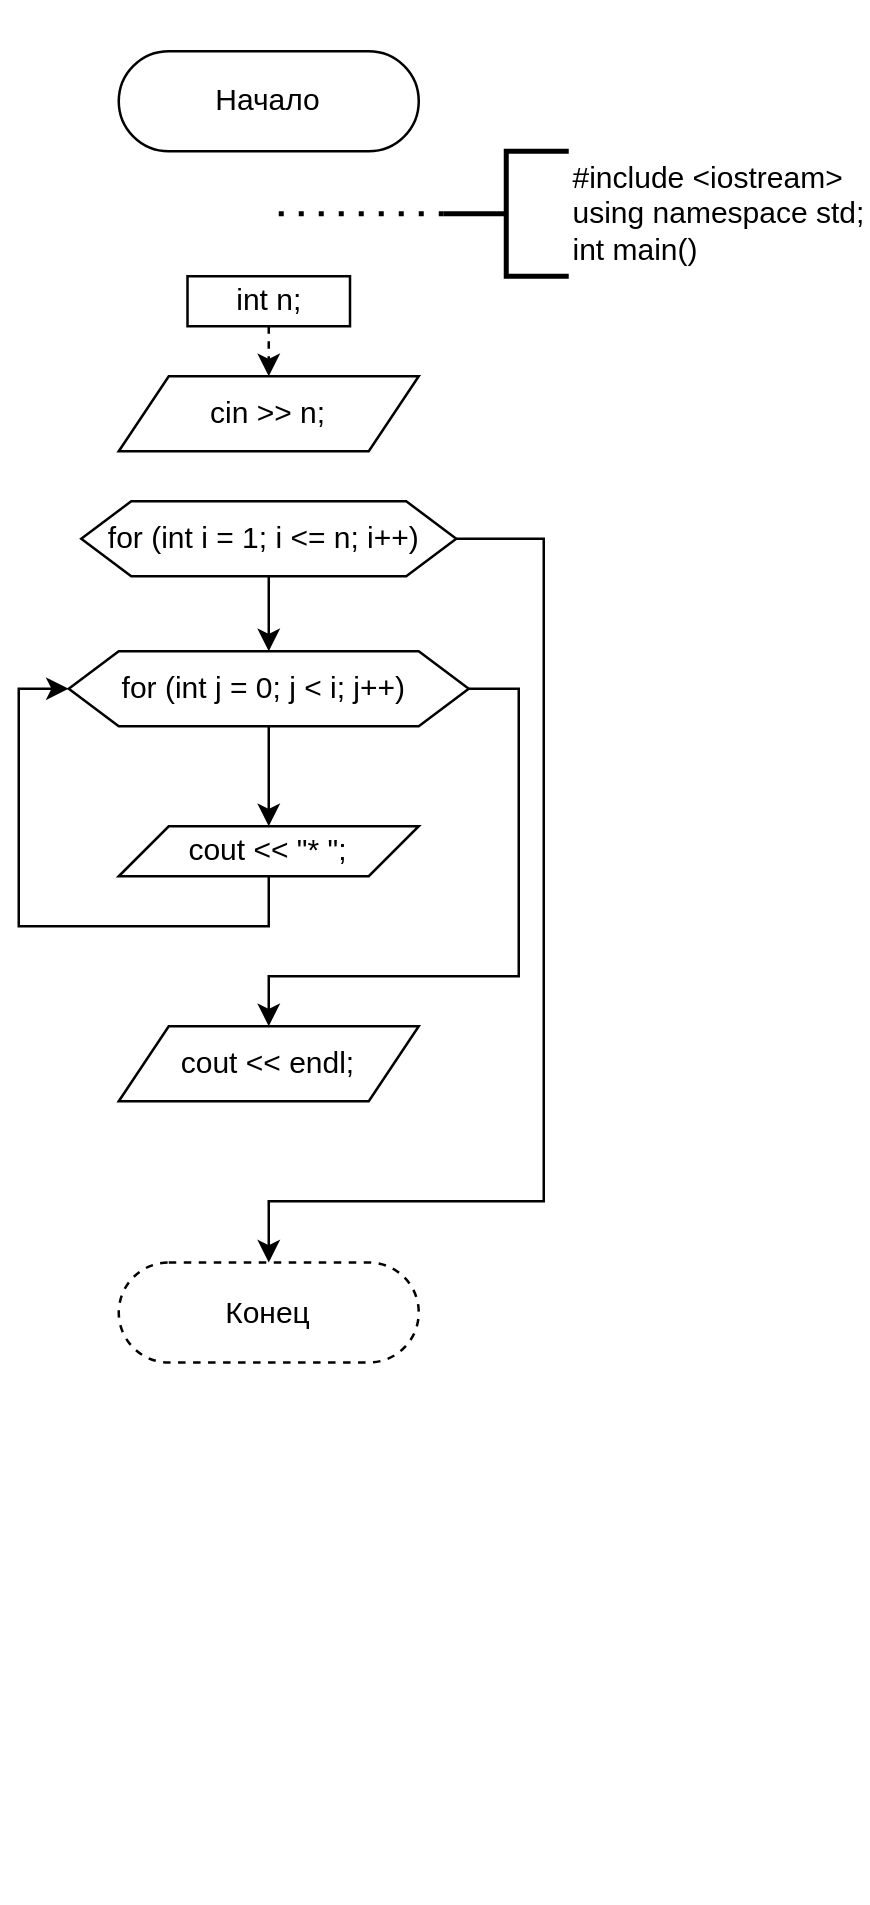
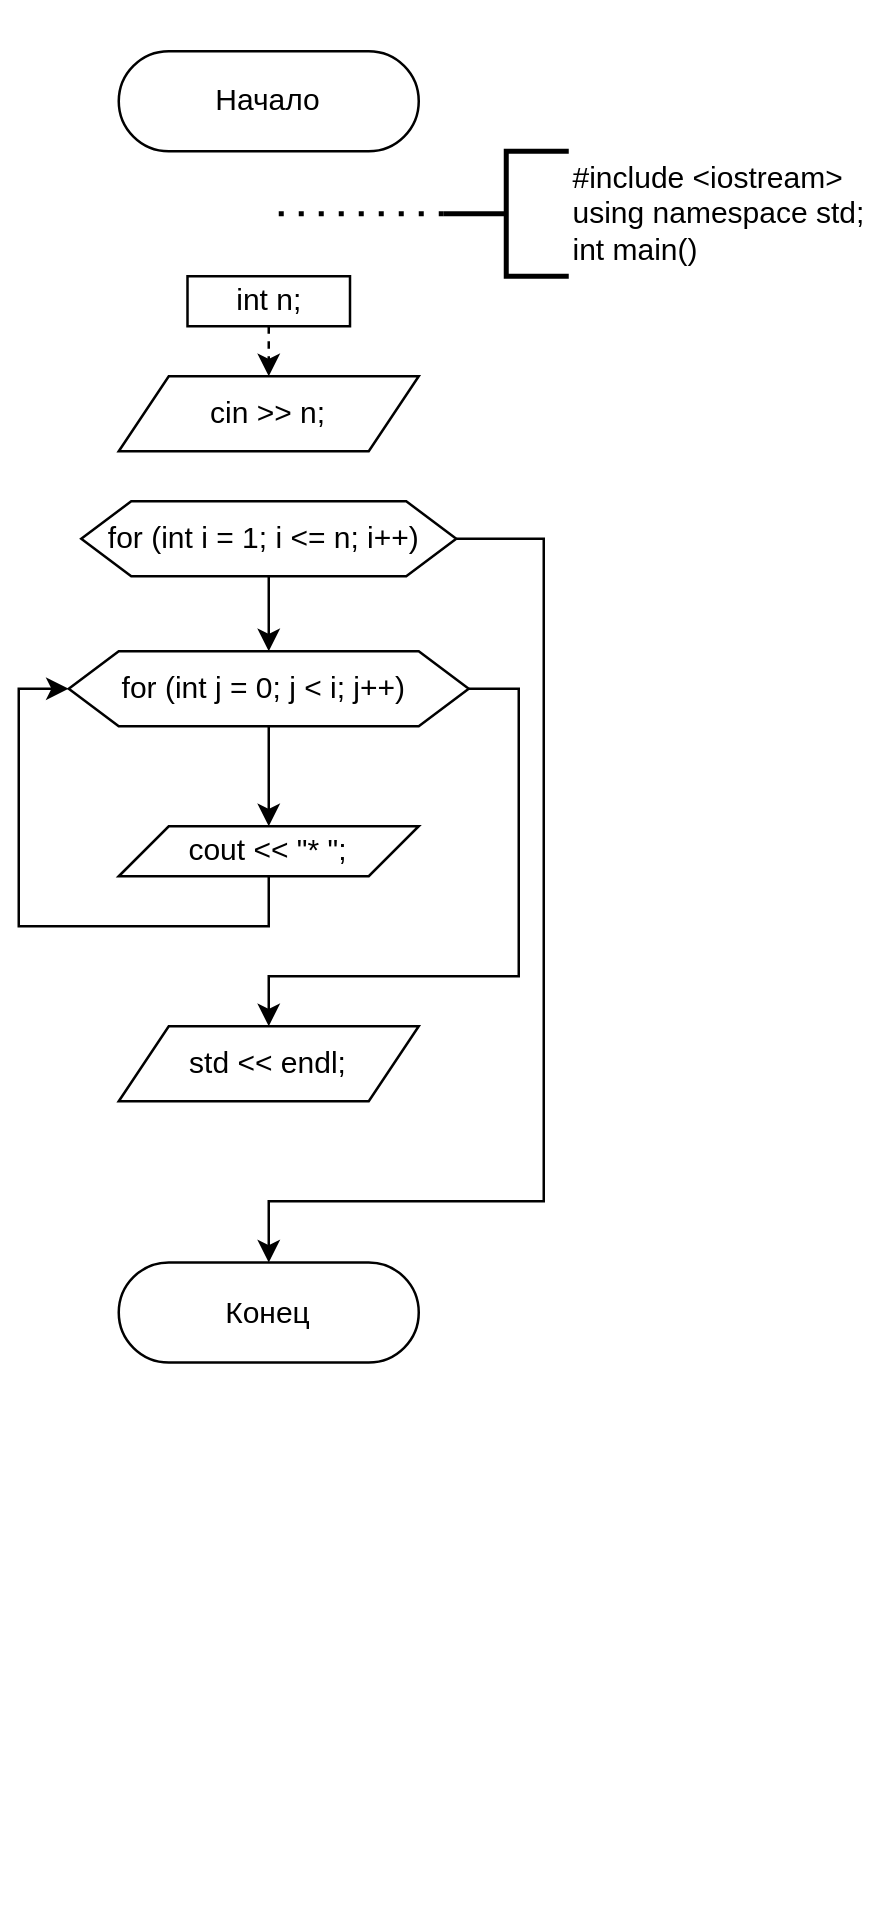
node "cout << endl;": label "cout << endl;" -> "std << endl;"
node "Конец": style dashed -> solid
